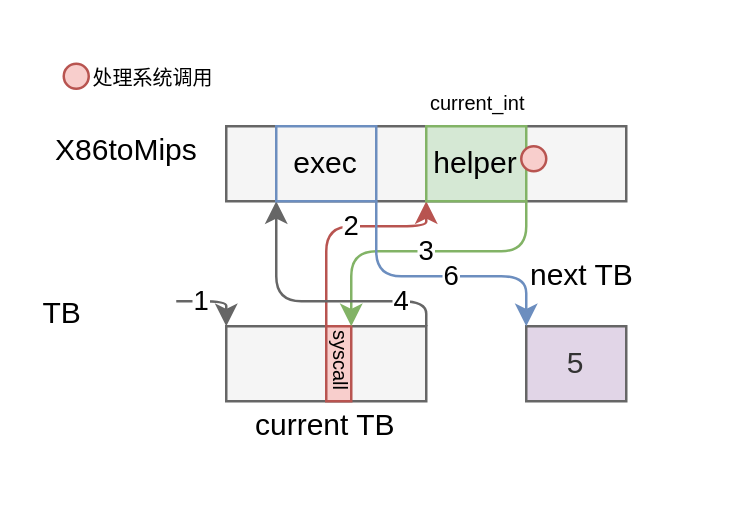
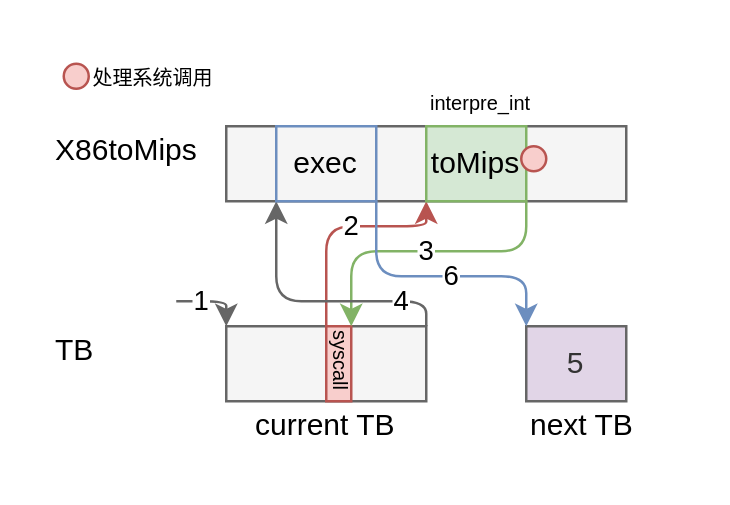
node "current_int": label "current_int" -> "interpre_int"
node "helper": label "helper" -> "toMips"
node "next TB": moved (601, 276) -> (601, 426)
node "TB": moved (76, 314) -> (89, 351)
